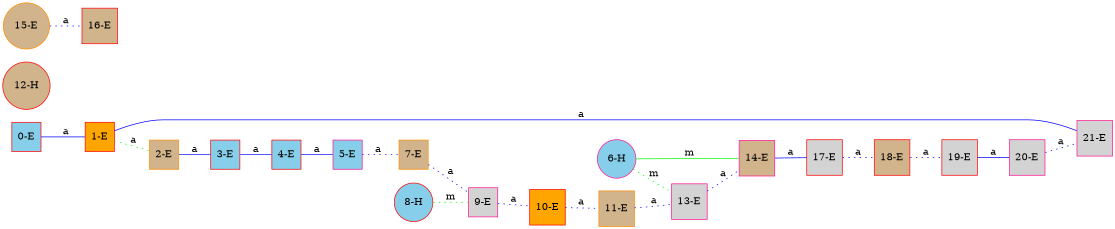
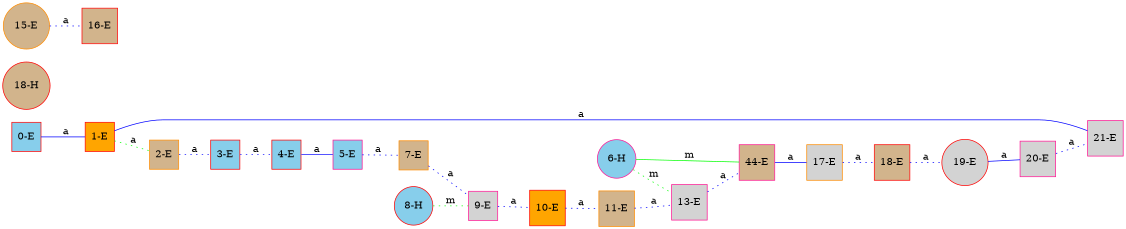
node "12-H": label "12-H" -> "18-H"
edge "2-E" -- "3-E": style solid -> dotted
edge "3-E" -- "4-E": style solid -> dotted
node "14-E": label "14-E" -> "44-E"
node "17-E": color red -> darkorange
node "19-E": shape square -> circle
